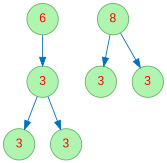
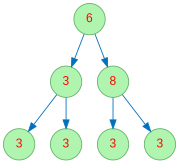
edge "6" -> "8": added
